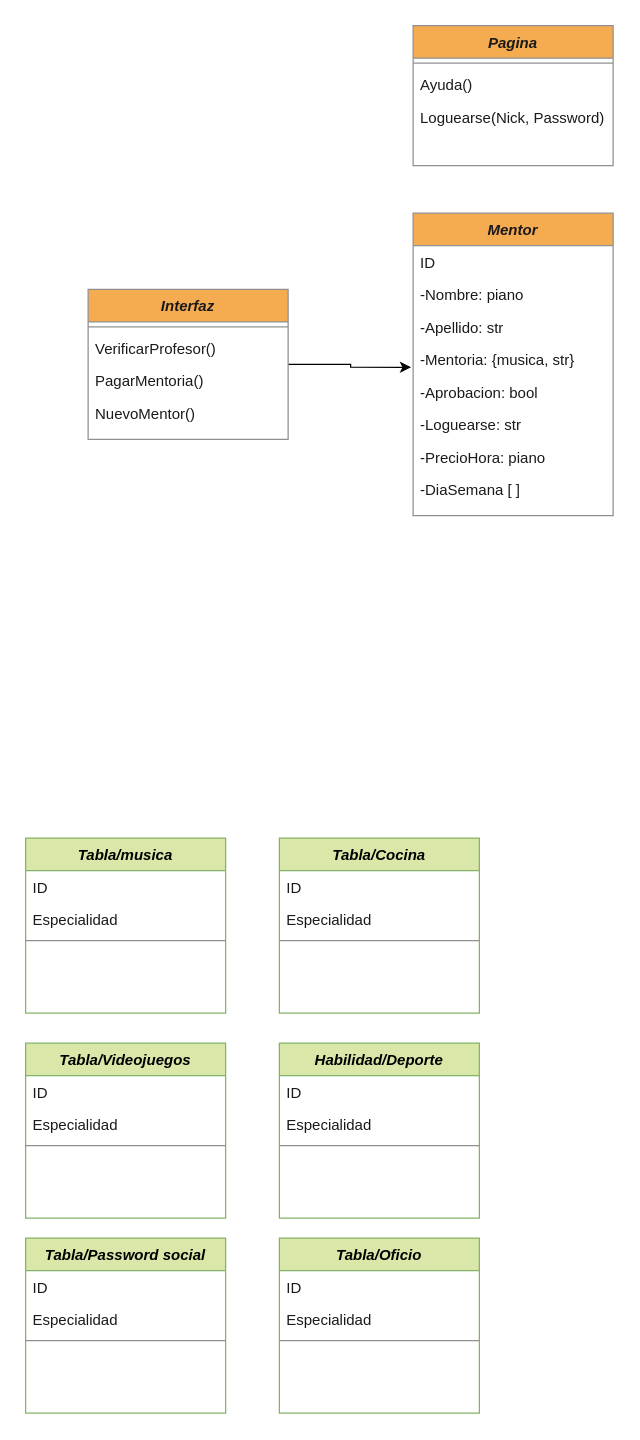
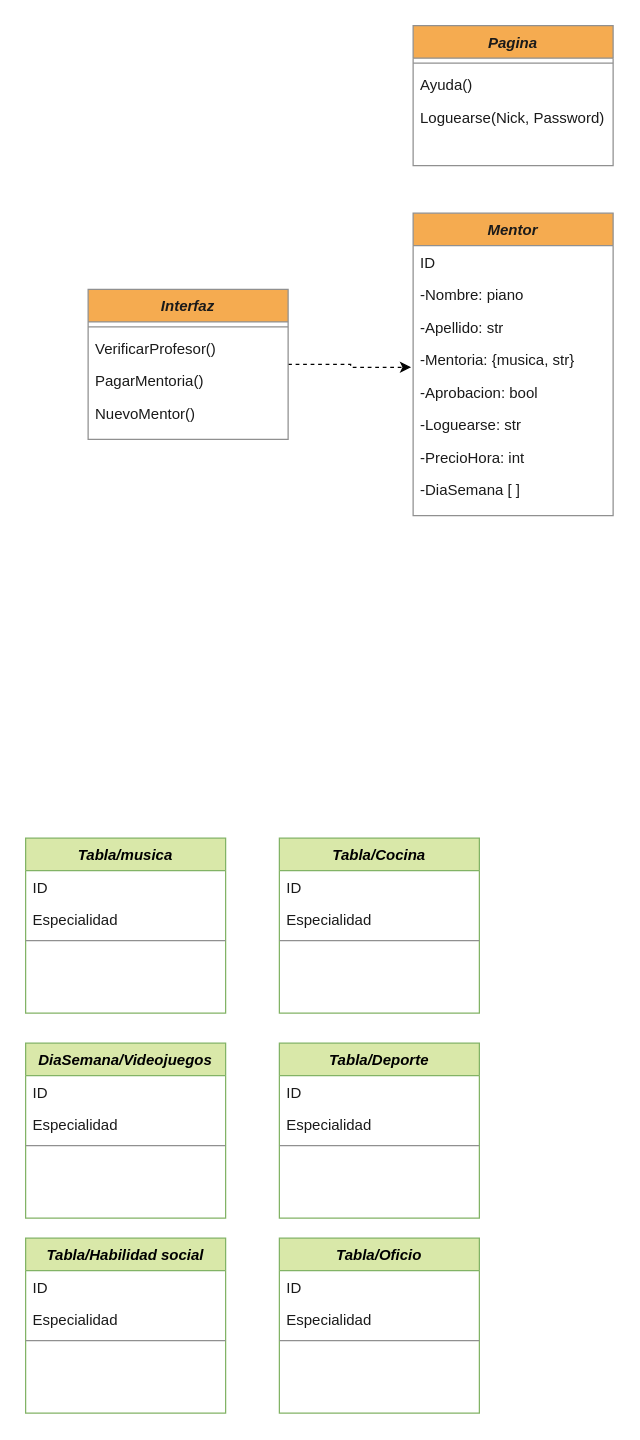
edge "Interfaz" -> "-Mentoria: {musica, str}": style solid -> dashed
node "-PrecioHora: piano": label "-PrecioHora: piano" -> "-PrecioHora: int"
node "Tabla/Videojuegos": label "Tabla/Videojuegos" -> "DiaSemana/Videojuegos"
node "Habilidad/Deporte": label "Habilidad/Deporte" -> "Tabla/Deporte"
node "Tabla/Password social": label "Tabla/Password social" -> "Tabla/Habilidad social"
